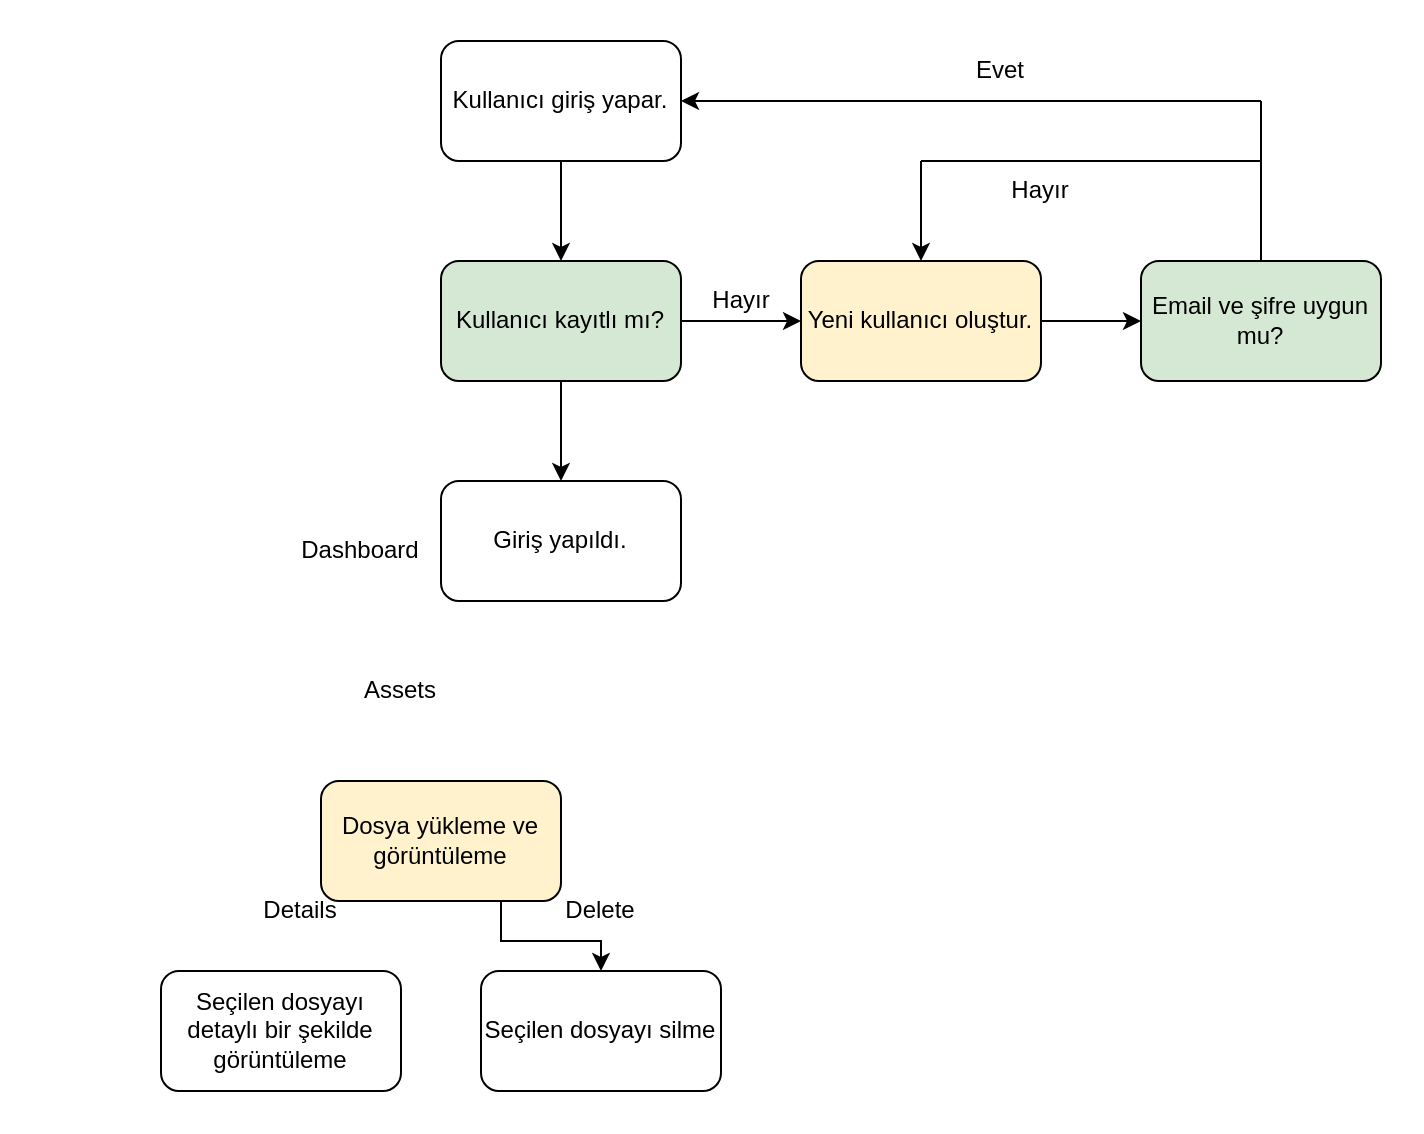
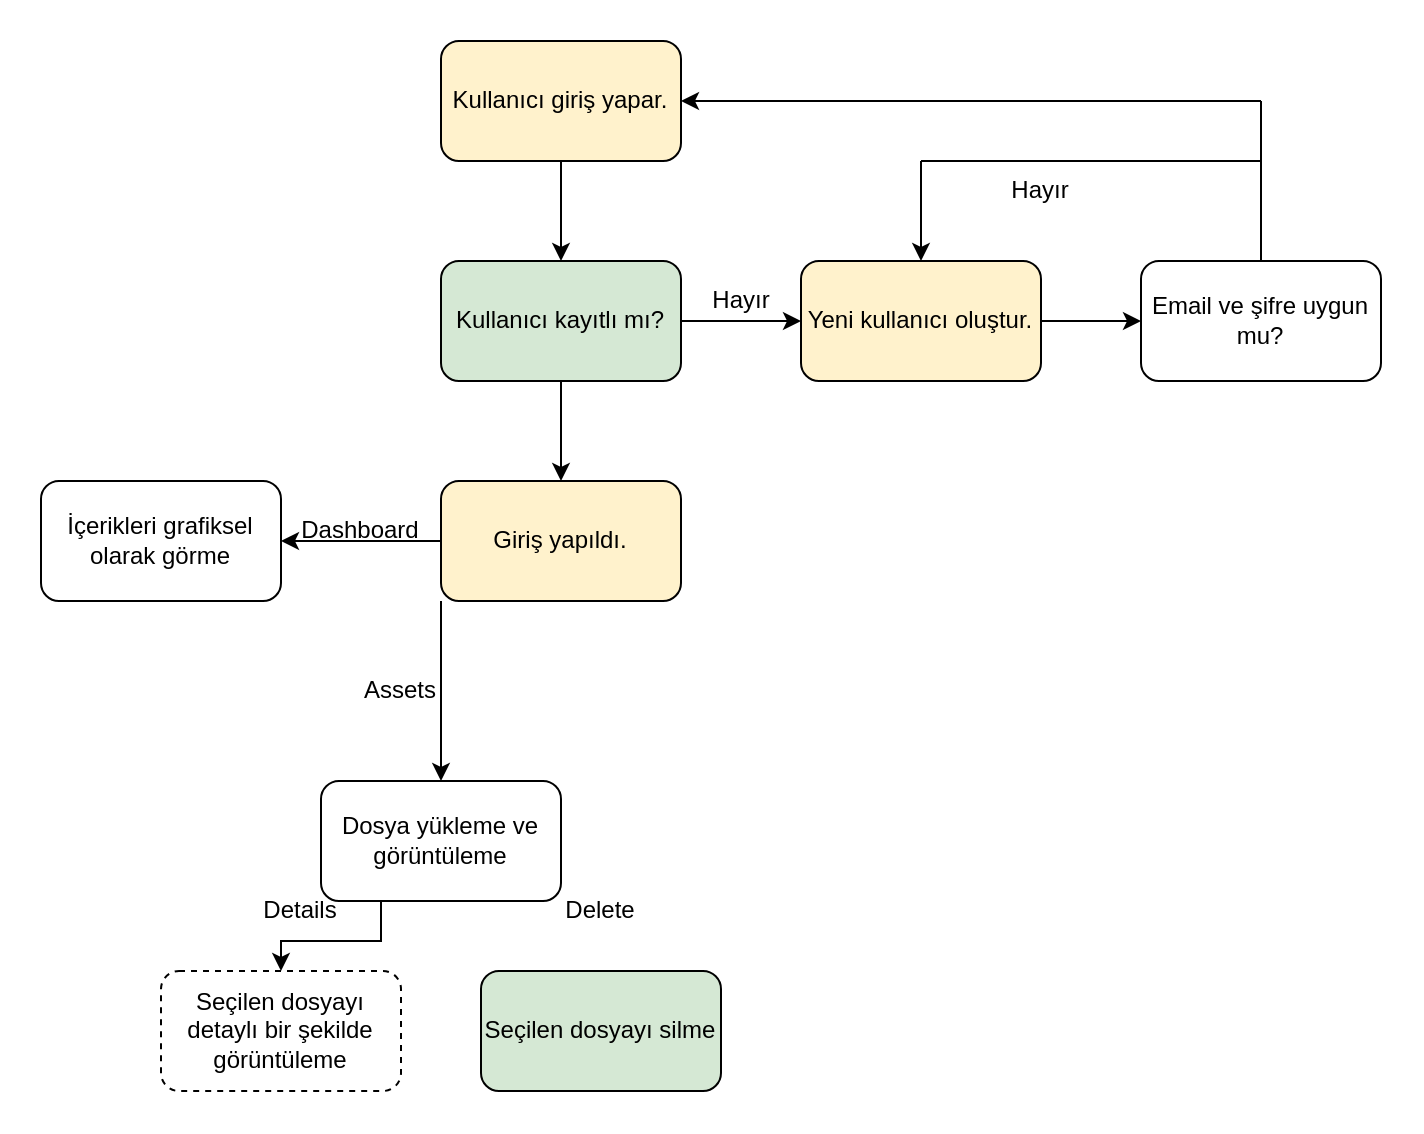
node "Evet": removed
node "Kullanıcı giriş yapar.": fillcolor #ffffff -> #fff2cc
node "Email ve şifre uygun mu?": fillcolor #d5e8d4 -> #ffffff
node "İçerikleri grafiksel olarak görme": added
edge "Giriş yapıldı." -> "İçerikleri grafiksel olarak görme": added
node "Giriş yapıldı.": fillcolor #ffffff -> #fff2cc
node "Dashboard": moved (361, 551) -> (361, 531)
edge "Giriş yapıldı." -> "Dosya yükleme ve görüntüleme": added
node "Dosya yükleme ve görüntüleme": fillcolor #fff2cc -> #ffffff
edge "Dosya yükleme ve görüntüleme" -> "Seçilen dosyayı detaylı bir şekilde görüntüleme": added
edge "Dosya yükleme ve görüntüleme" -> "Seçilen dosyayı silme": removed
node "Seçilen dosyayı detaylı bir şekilde görüntüleme": style solid -> dashed
node "Seçilen dosyayı silme": fillcolor #ffffff -> #d5e8d4
